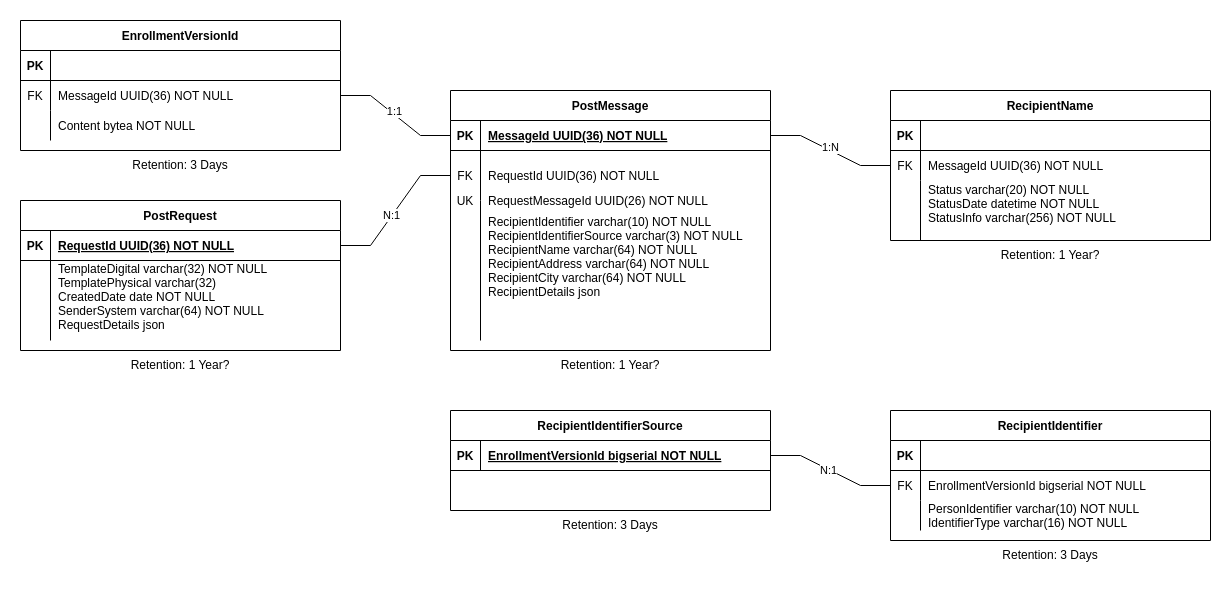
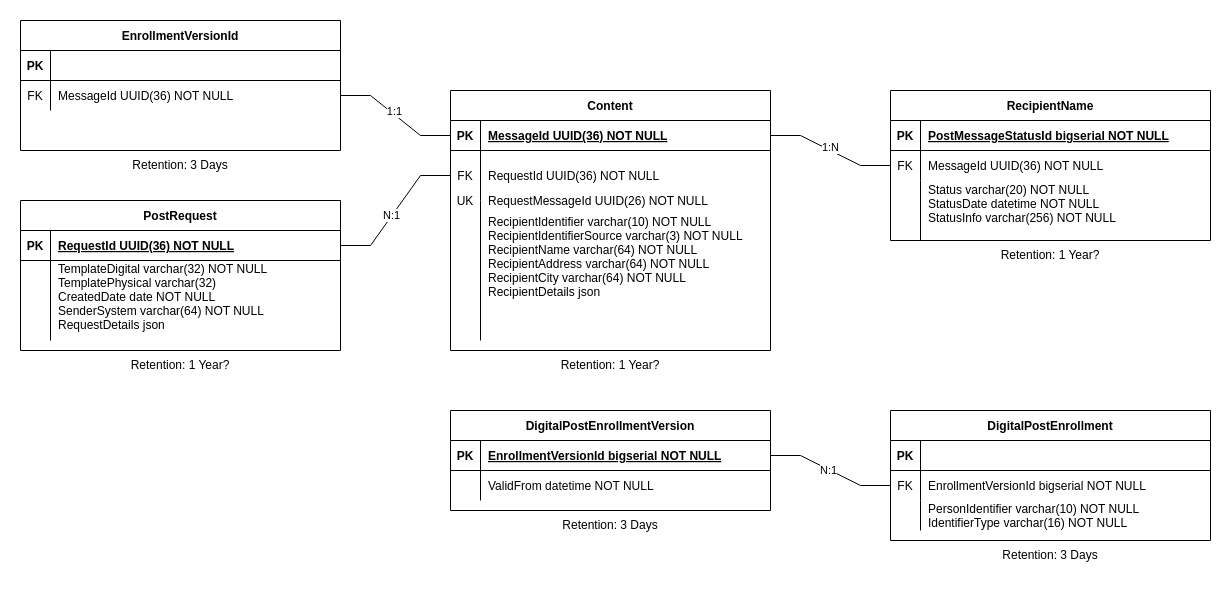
node "PostMessage": label "PostMessage" -> "Content"
node "Content bytea NOT NULL": removed
node "PostMessageStatusId bigserial NOT NULL": added
node "RecipientIdentifierSource": label "RecipientIdentifierSource" -> "DigitalPostEnrollmentVersion"
node "RecipientIdentifier": label "RecipientIdentifier" -> "DigitalPostEnrollment"
node "ValidFrom datetime NOT NULL": added
